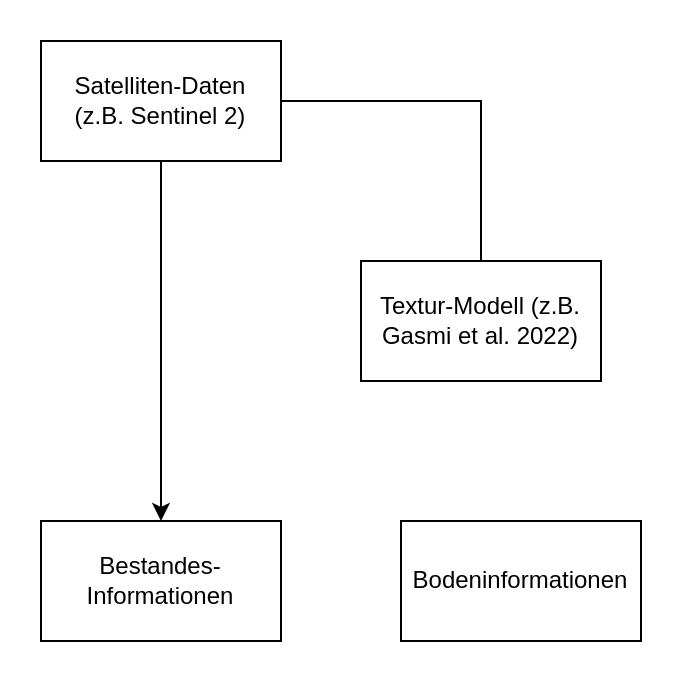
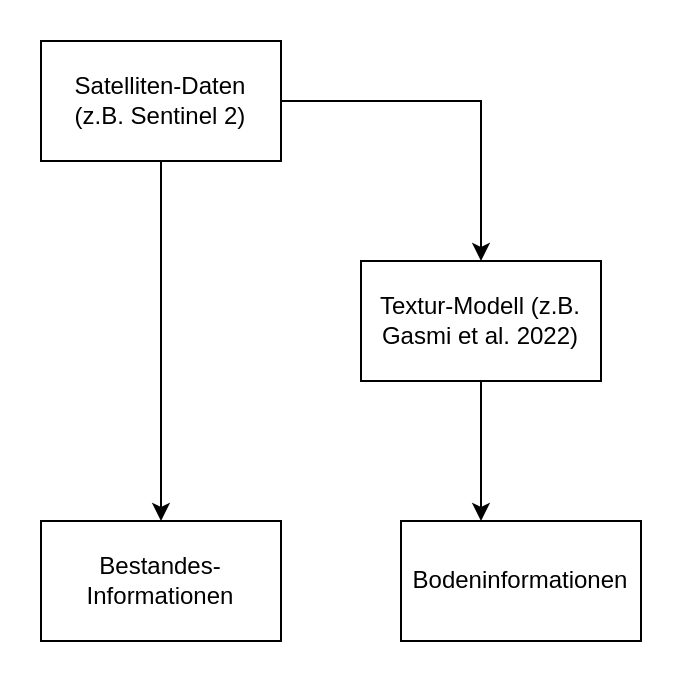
edge "Satelliten-Daten (z.B. Sentinel 2)" -- "Textur-Modell (z.B. Gasmi et al. 2022)": arrowhead none -> classic
edge "Textur-Modell (z.B. Gasmi et al. 2022)" -> "Bodeninformationen": added
